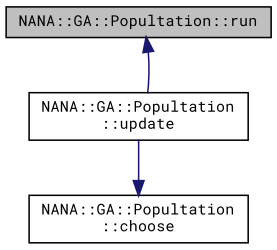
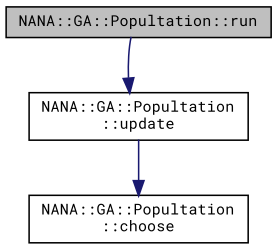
edge "NANA::GA::Popultation ::update" -> "NANA::GA::Popultation::run": reversed
